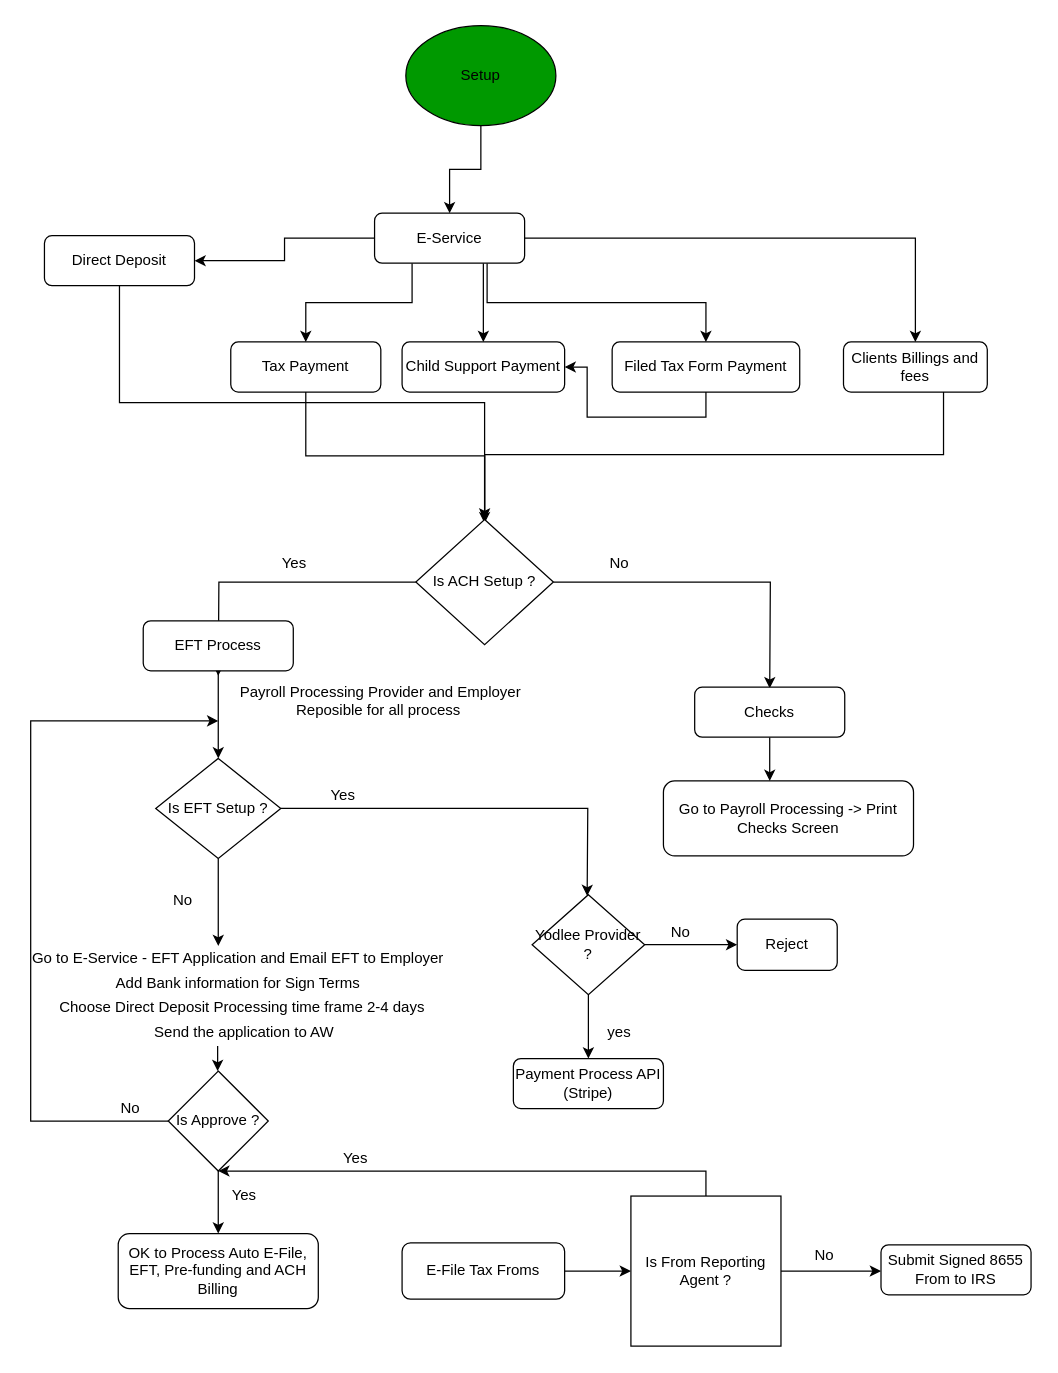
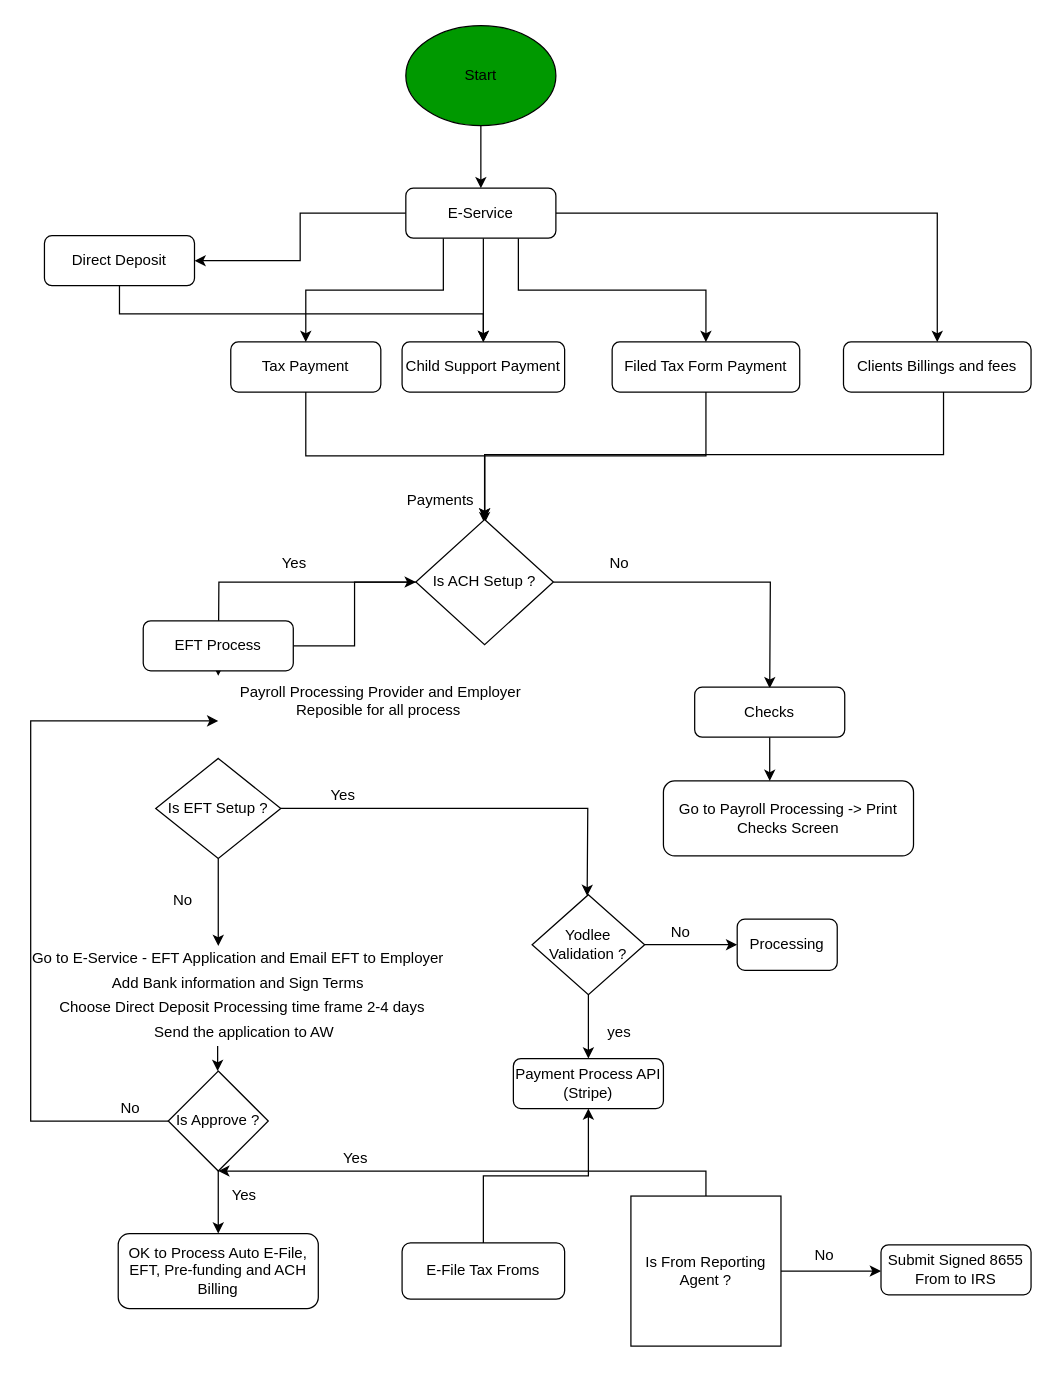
node "Setup": label "Setup" -> "Start"
node "E-Service": moved (449, 238) -> (481, 213)
node "Clients Billings and fees": size 144x50 -> 188x50
edge "Tax Payment" -> "Is ACH Setup ?": arrowhead open -> classic
edge "Direct Deposit" -> "Is ACH Setup ?": now "Direct Deposit" -> "Child Support Payment"
edge "Filed Tax Form Payment" -> "Child Support Payment": now "Filed Tax Form Payment" -> "Is ACH Setup ?"
node "Payments": added
edge "EFT Process" -> "Is EFT Setup ?": now "EFT Process" -> "Is ACH Setup ?"
node "Yodlee Provider ?": label "Yodlee Provider ?" -> "Yodlee Validation ?"
node "Reject": label "Reject" -> "Processing"
node "Add Bank information for Sign Terms": label "Add Bank information for Sign Terms" -> "Add Bank information and Sign Terms"
edge "E-File Tax Froms" -> "Is From Reporting Agent ?": now "E-File Tax Froms" -> "Payment Process API (Stripe)"
